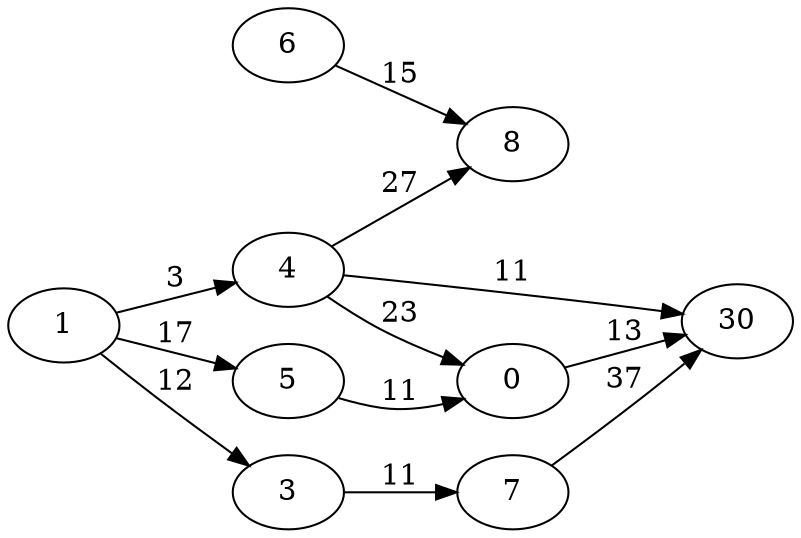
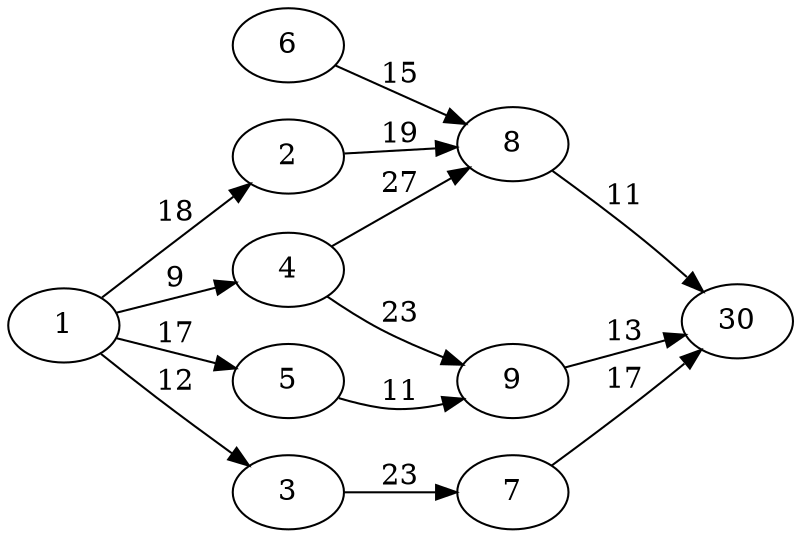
node "2": added
edge "1" -> "4": label "3" -> "9"
edge "4" -> "30": now "8" -> "30"
edge "7" -> "30": label "37" -> "17"
node "0": label "0" -> "9"
edge "3" -> "7": label "11" -> "23"
